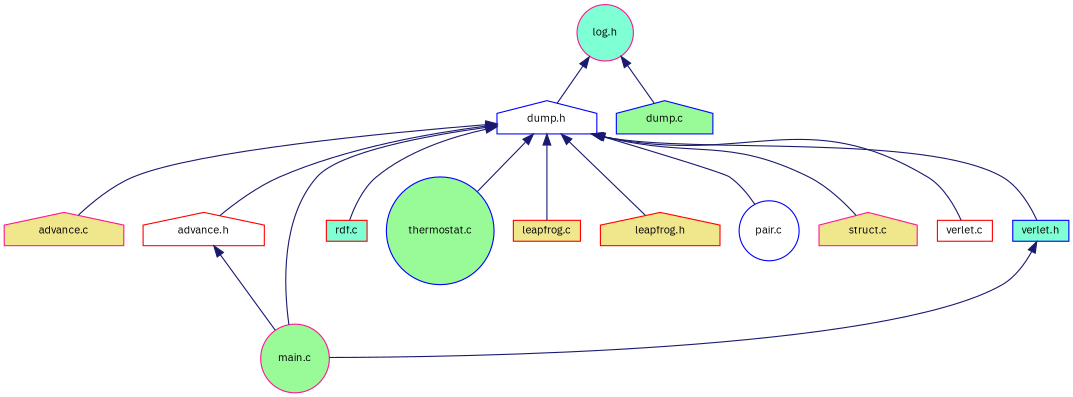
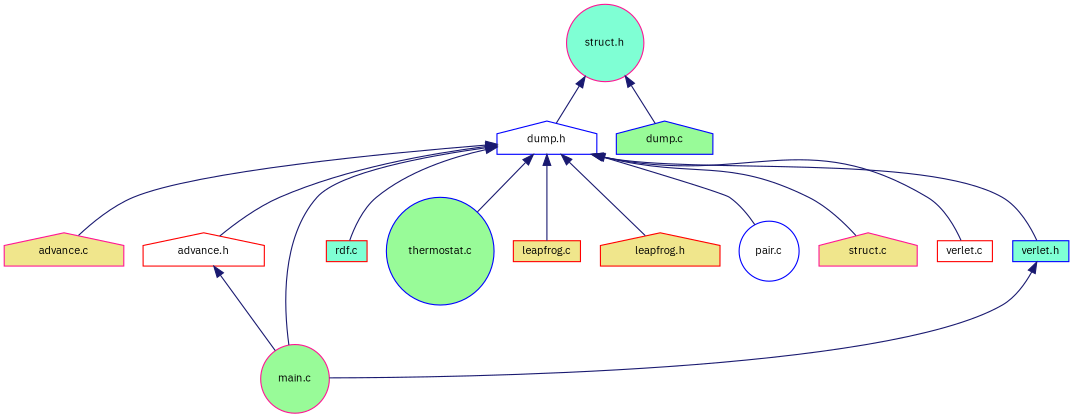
node "log.h": label "log.h" -> "struct.h"
